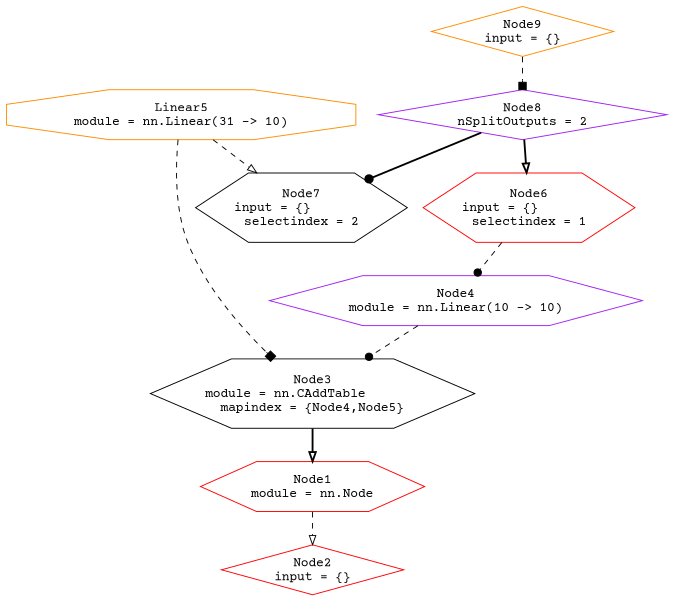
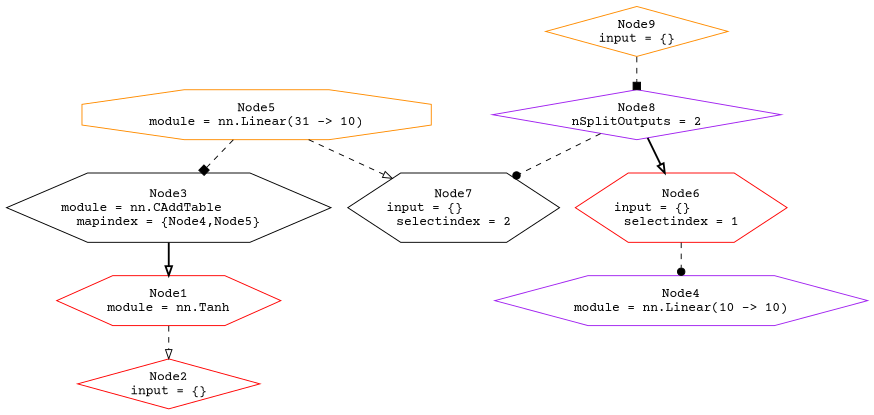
node "Linear5 module = nn.Linear(31 -> 10)": label "Linear5 module = nn.Linear(31 -> 10)" -> "Node5 module = nn.Linear(31 -> 10)"
edge "Node8 nSplitOutputs = 2" -> "Node7 input = {} selectindex = 2": style bold -> dashed
edge "Node4 module = nn.Linear(10 -> 10)" -> "Node3 module = nn.CAddTable mapindex = {Node4,Node5}": removed
node "Node1 module = nn.Node": label "Node1 module = nn.Node" -> "Node1 module = nn.Tanh"
